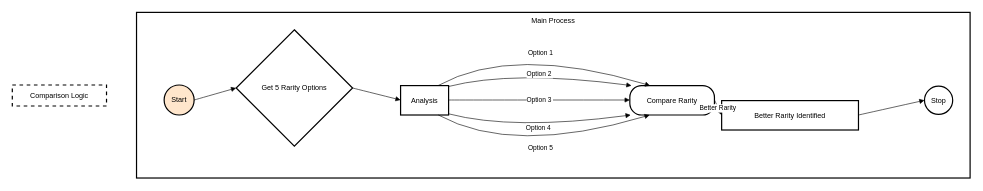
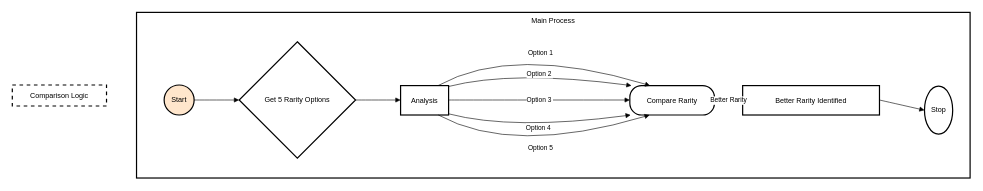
node "Get 5 Rarity Options": moved (294, 88) -> (297, 100)
node "Stop": size 28x28 -> 28x48
node "Better Rarity Identified": moved (790, 115) -> (811, 100)
